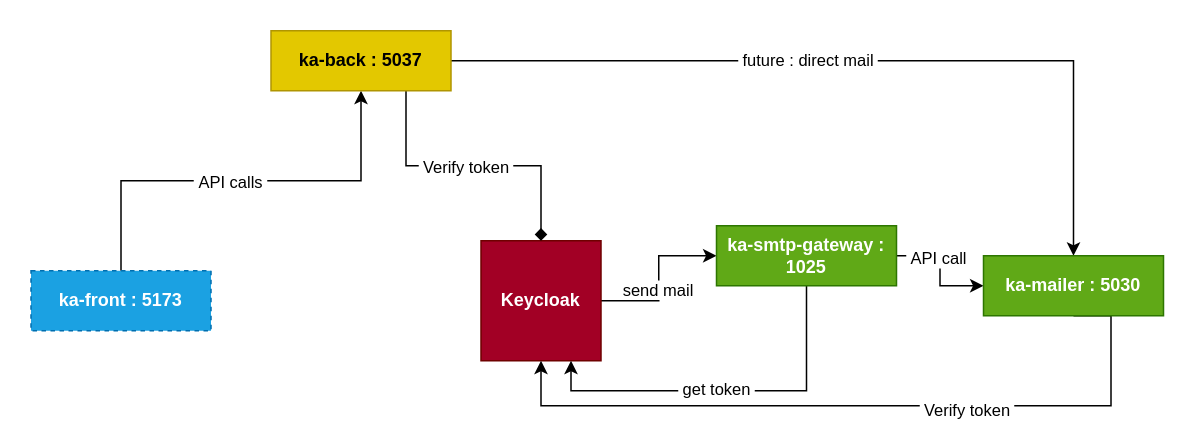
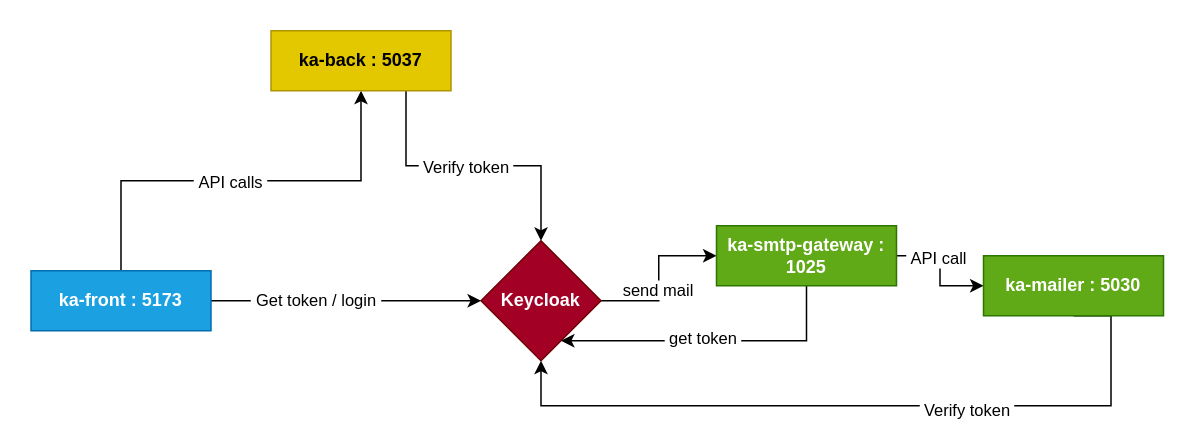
edge "ka-back : 5037" -> "ka-mailer : 5030": removed, label "future : direct mail"
edge "ka-back : 5037" -> "Keycloak": arrowhead diamond -> classic
node "ka-front : 5173": style dashed -> solid
edge "ka-front : 5173" -> "Keycloak": added, label "Get token / login"
node "Keycloak": shape rectangle -> diamond
